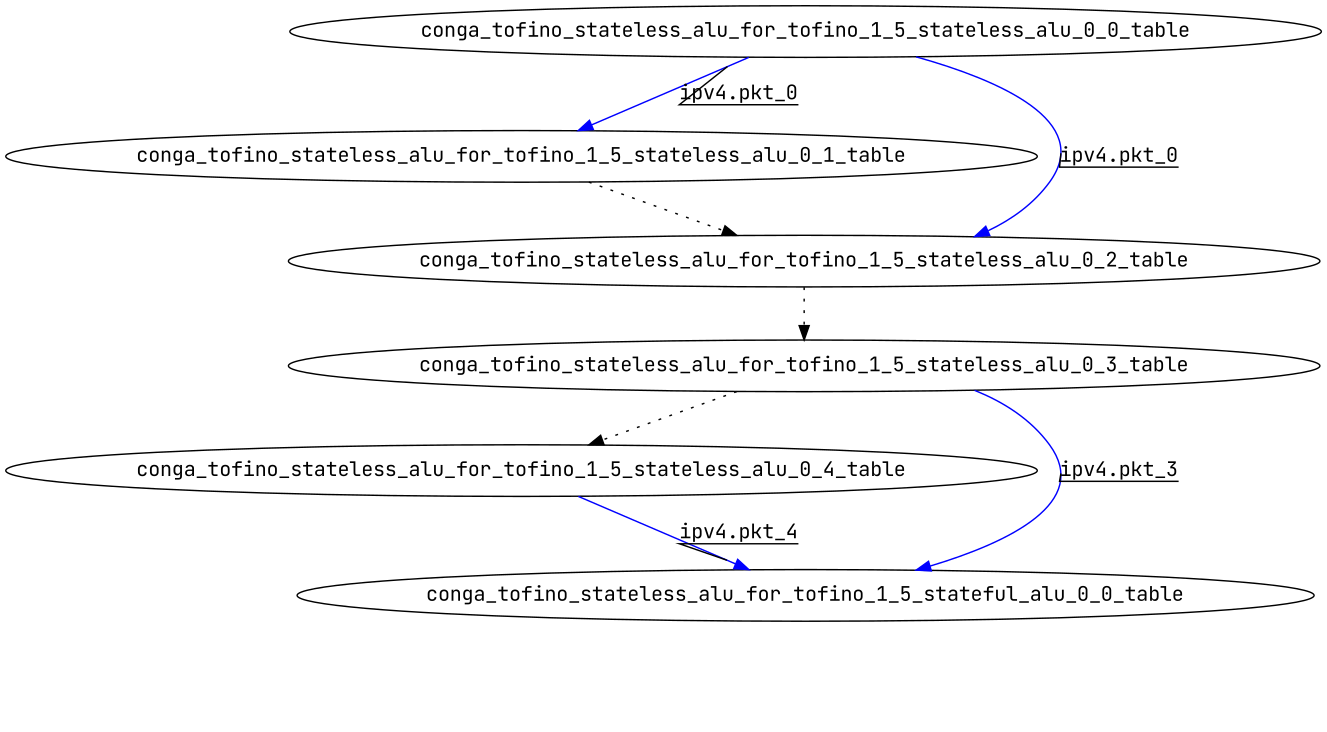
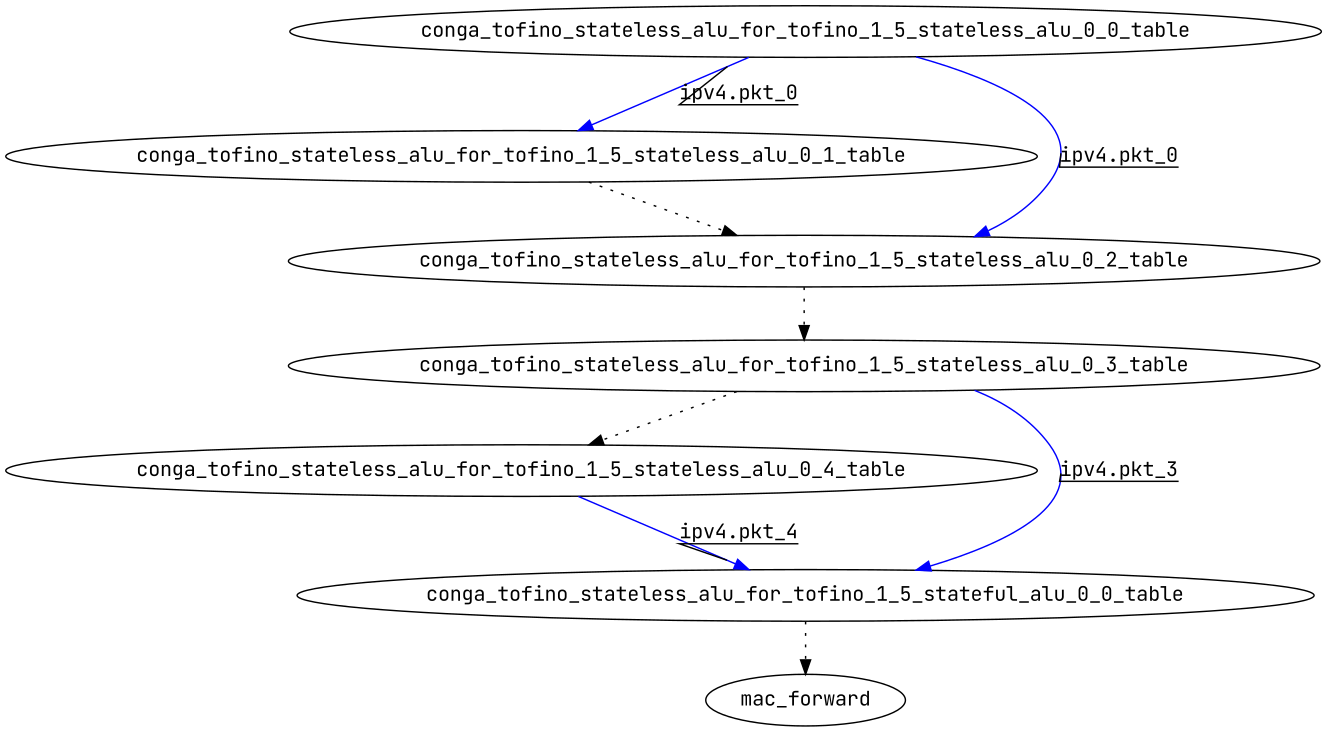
node "mac_forward": added
